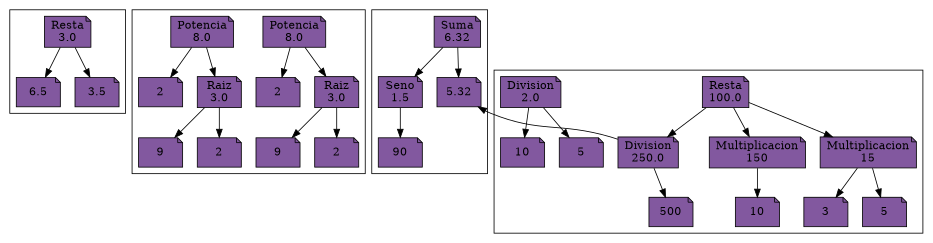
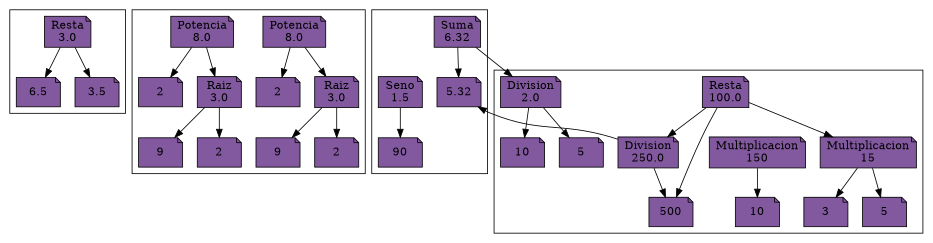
edge "Suma 6.32" -> "Seno 1.5": now "Suma 6.32" -> "Division 2.0"
edge "Resta 100.0" -> "Multiplicacion 150": now "Resta 100.0" -> "500"
